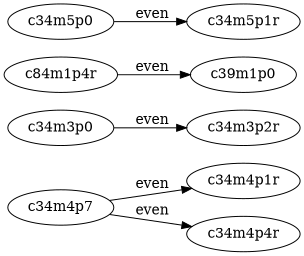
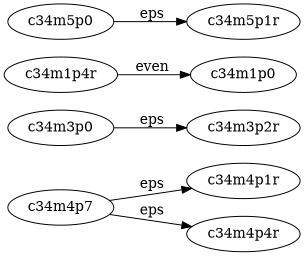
edge "c34m5p0" -> "c34m5p1r": label "even" -> "eps"
node "c84m1p4r": label "c84m1p4r" -> "c34m1p4r"
node "c39m1p0": label "c39m1p0" -> "c34m1p0"
edge "c34m3p0" -> "c34m3p2r": label "even" -> "eps"
edge "c34m4p7" -> "c34m4p1r": label "even" -> "eps"
edge "c34m4p7" -> "c34m4p4r": label "even" -> "eps"
